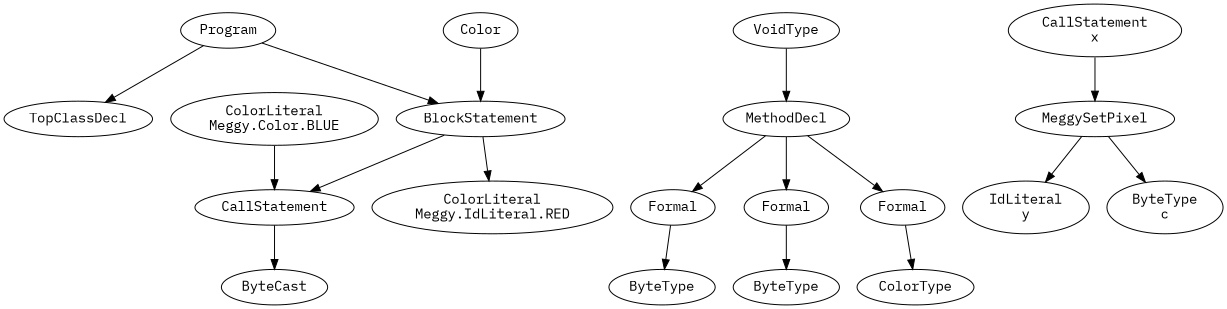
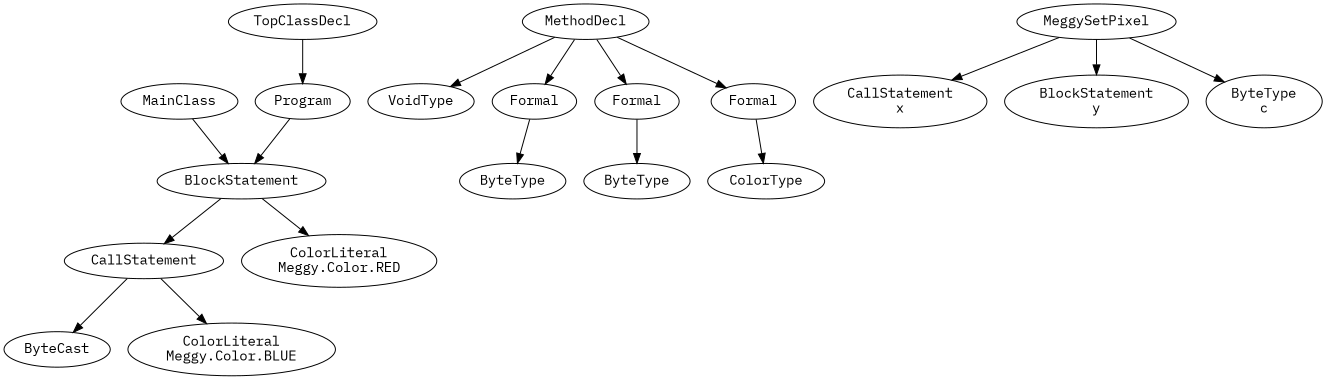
node "Color": label "Color" -> "MainClass"
edge "VoidType" -> "MethodDecl": reversed
edge "Program" -> "TopClassDecl": reversed
edge "CallStatement x" -> "MeggySetPixel": reversed
edge "ColorLiteral Meggy.Color.BLUE" -> "CallStatement": reversed
node "ColorLiteral Meggy.IdLiteral.RED": label "ColorLiteral Meggy.IdLiteral.RED" -> "ColorLiteral Meggy.Color.RED"
node "IdLiteral y": label "IdLiteral y" -> "BlockStatement y"
